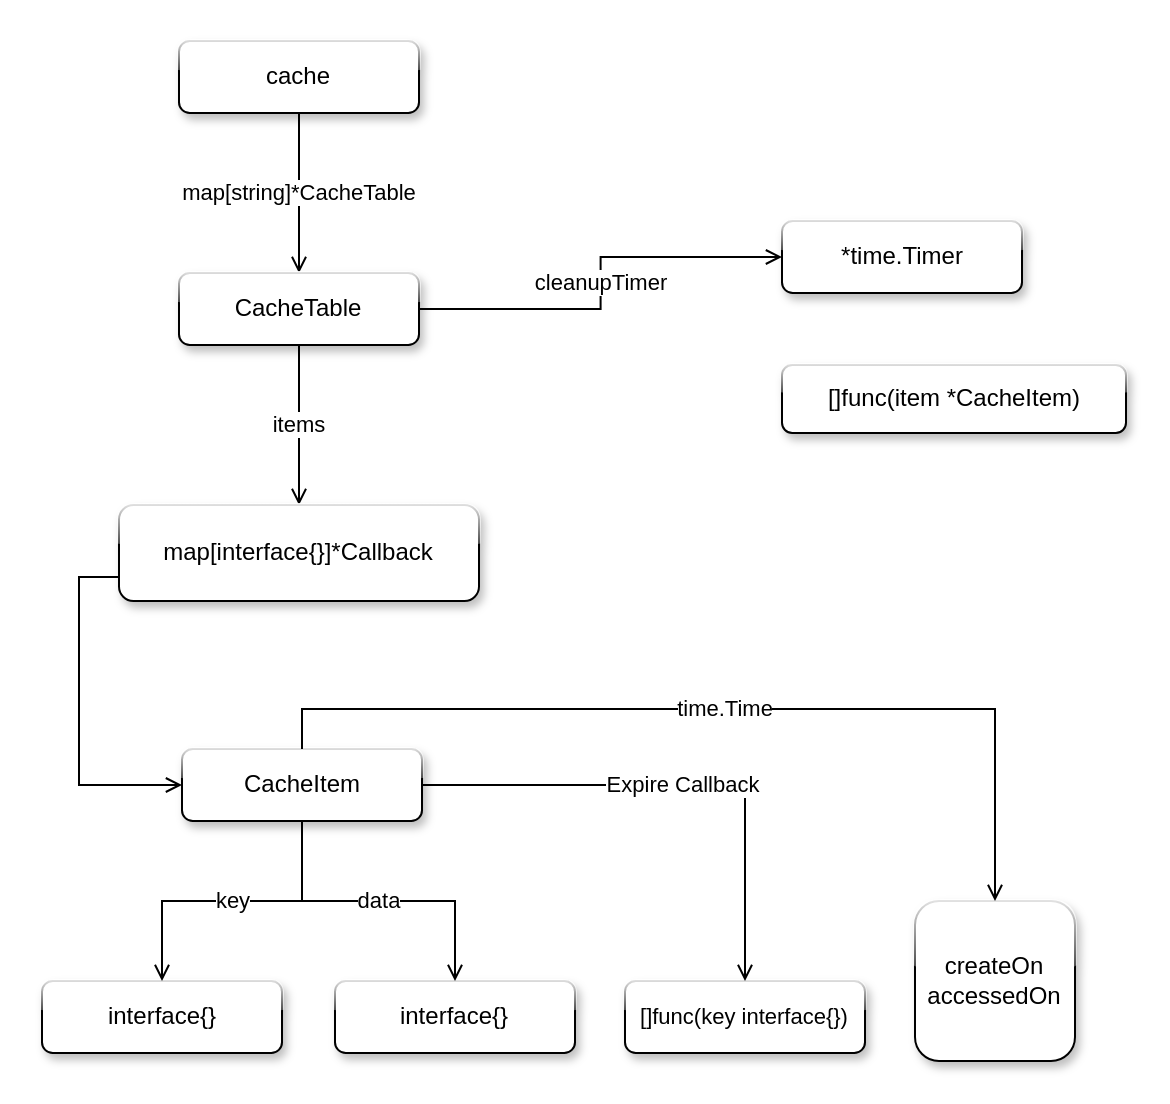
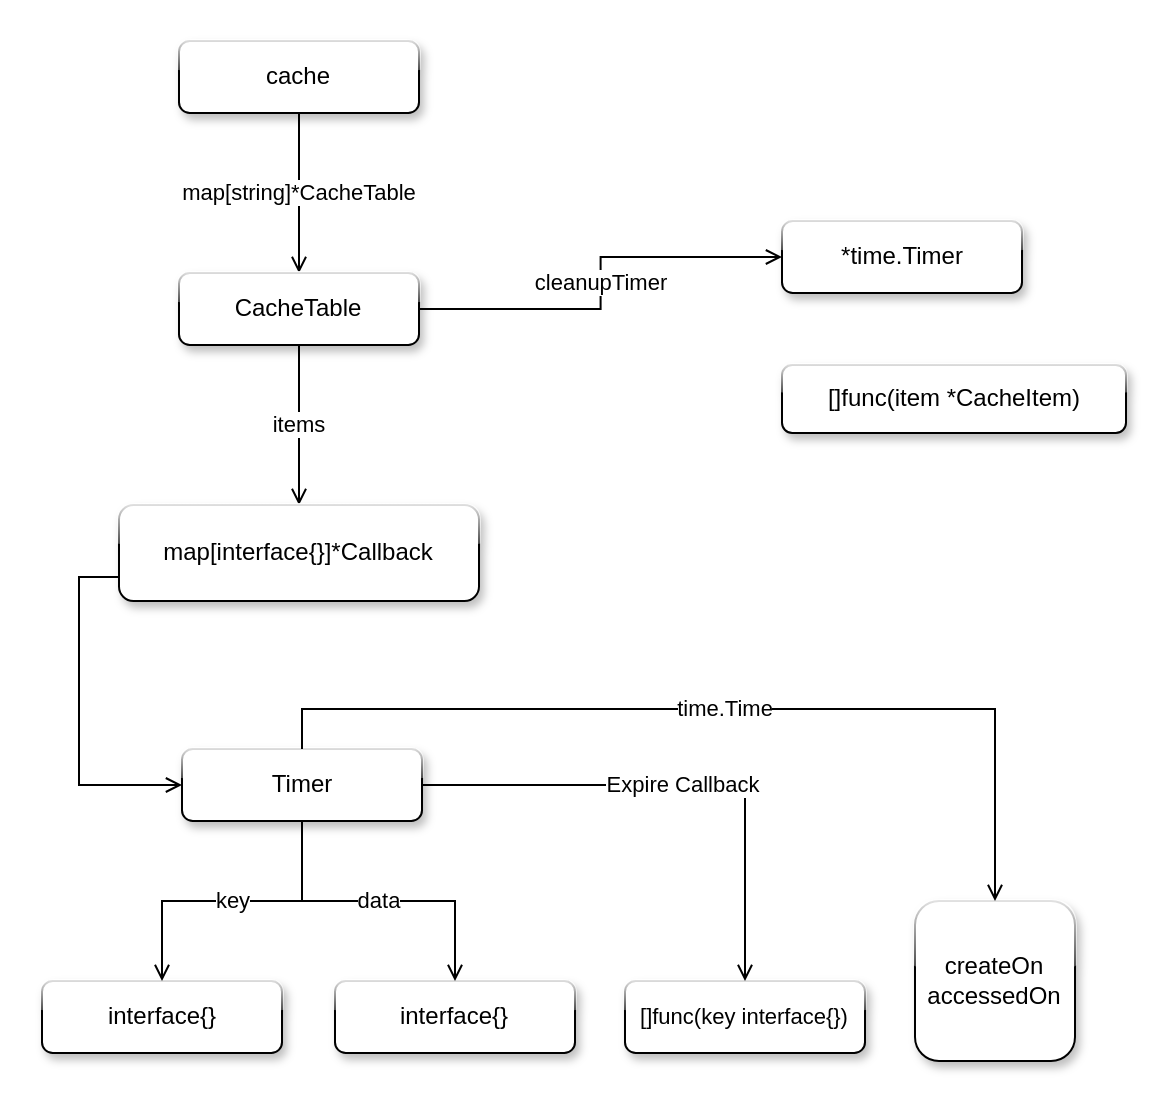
node "CacheItem": label "CacheItem" -> "Timer"
